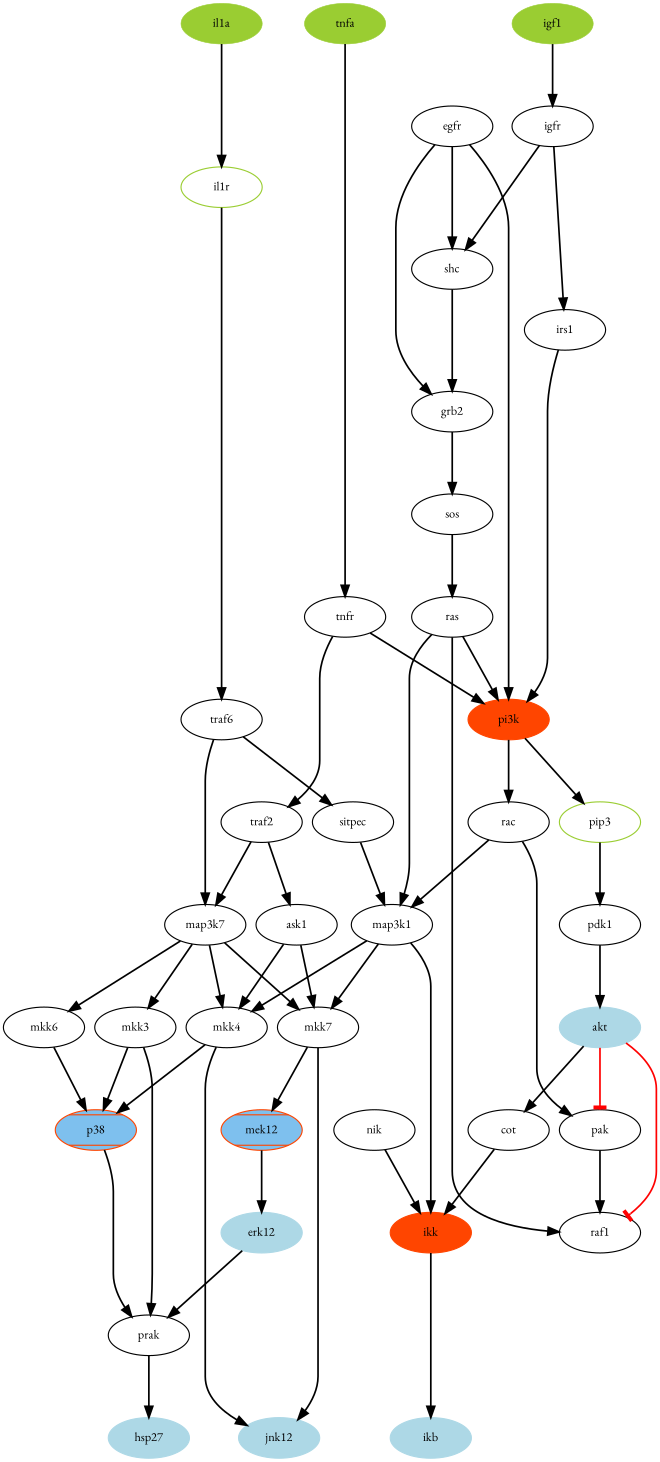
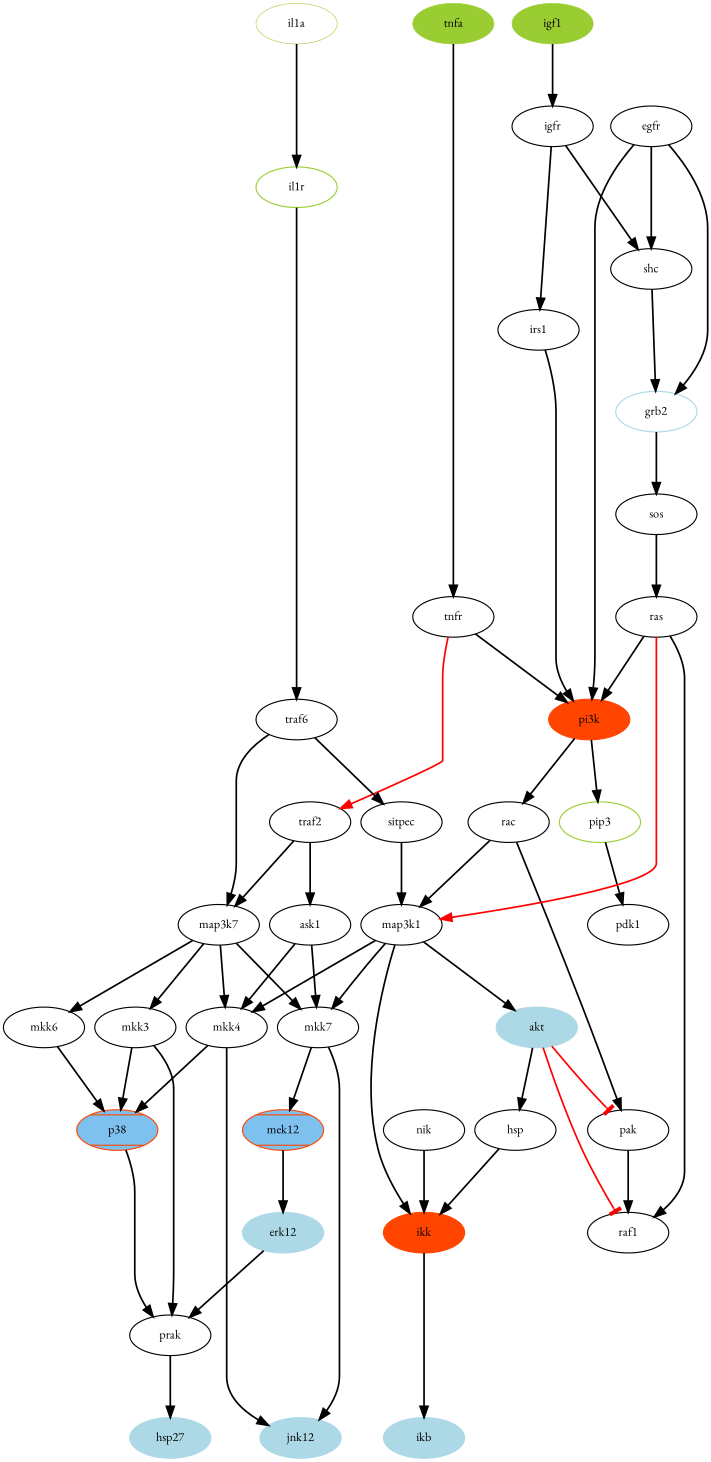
node "il1a": fillcolor olivedrab3 -> white
node "grb2": color black -> lightblue
edge "tnfr" -> "traf2": color black -> red
edge "ras" -> "map3k1": color black -> red
edge "pdk1" -> "akt": now "map3k1" -> "akt"
node "cot": label "cot" -> "hsp"
